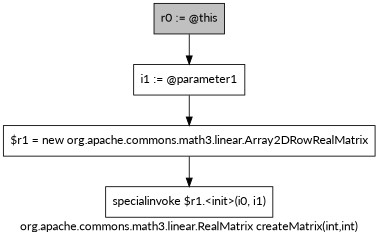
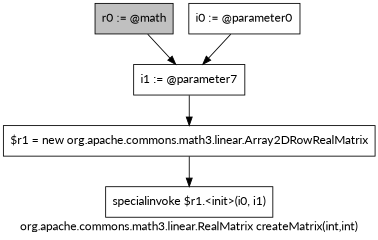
node "r0 := @this": label "r0 := @this" -> "r0 := @math"
node "i0 := @parameter0": added
node "i1 := @parameter1": label "i1 := @parameter1" -> "i1 := @parameter7"
